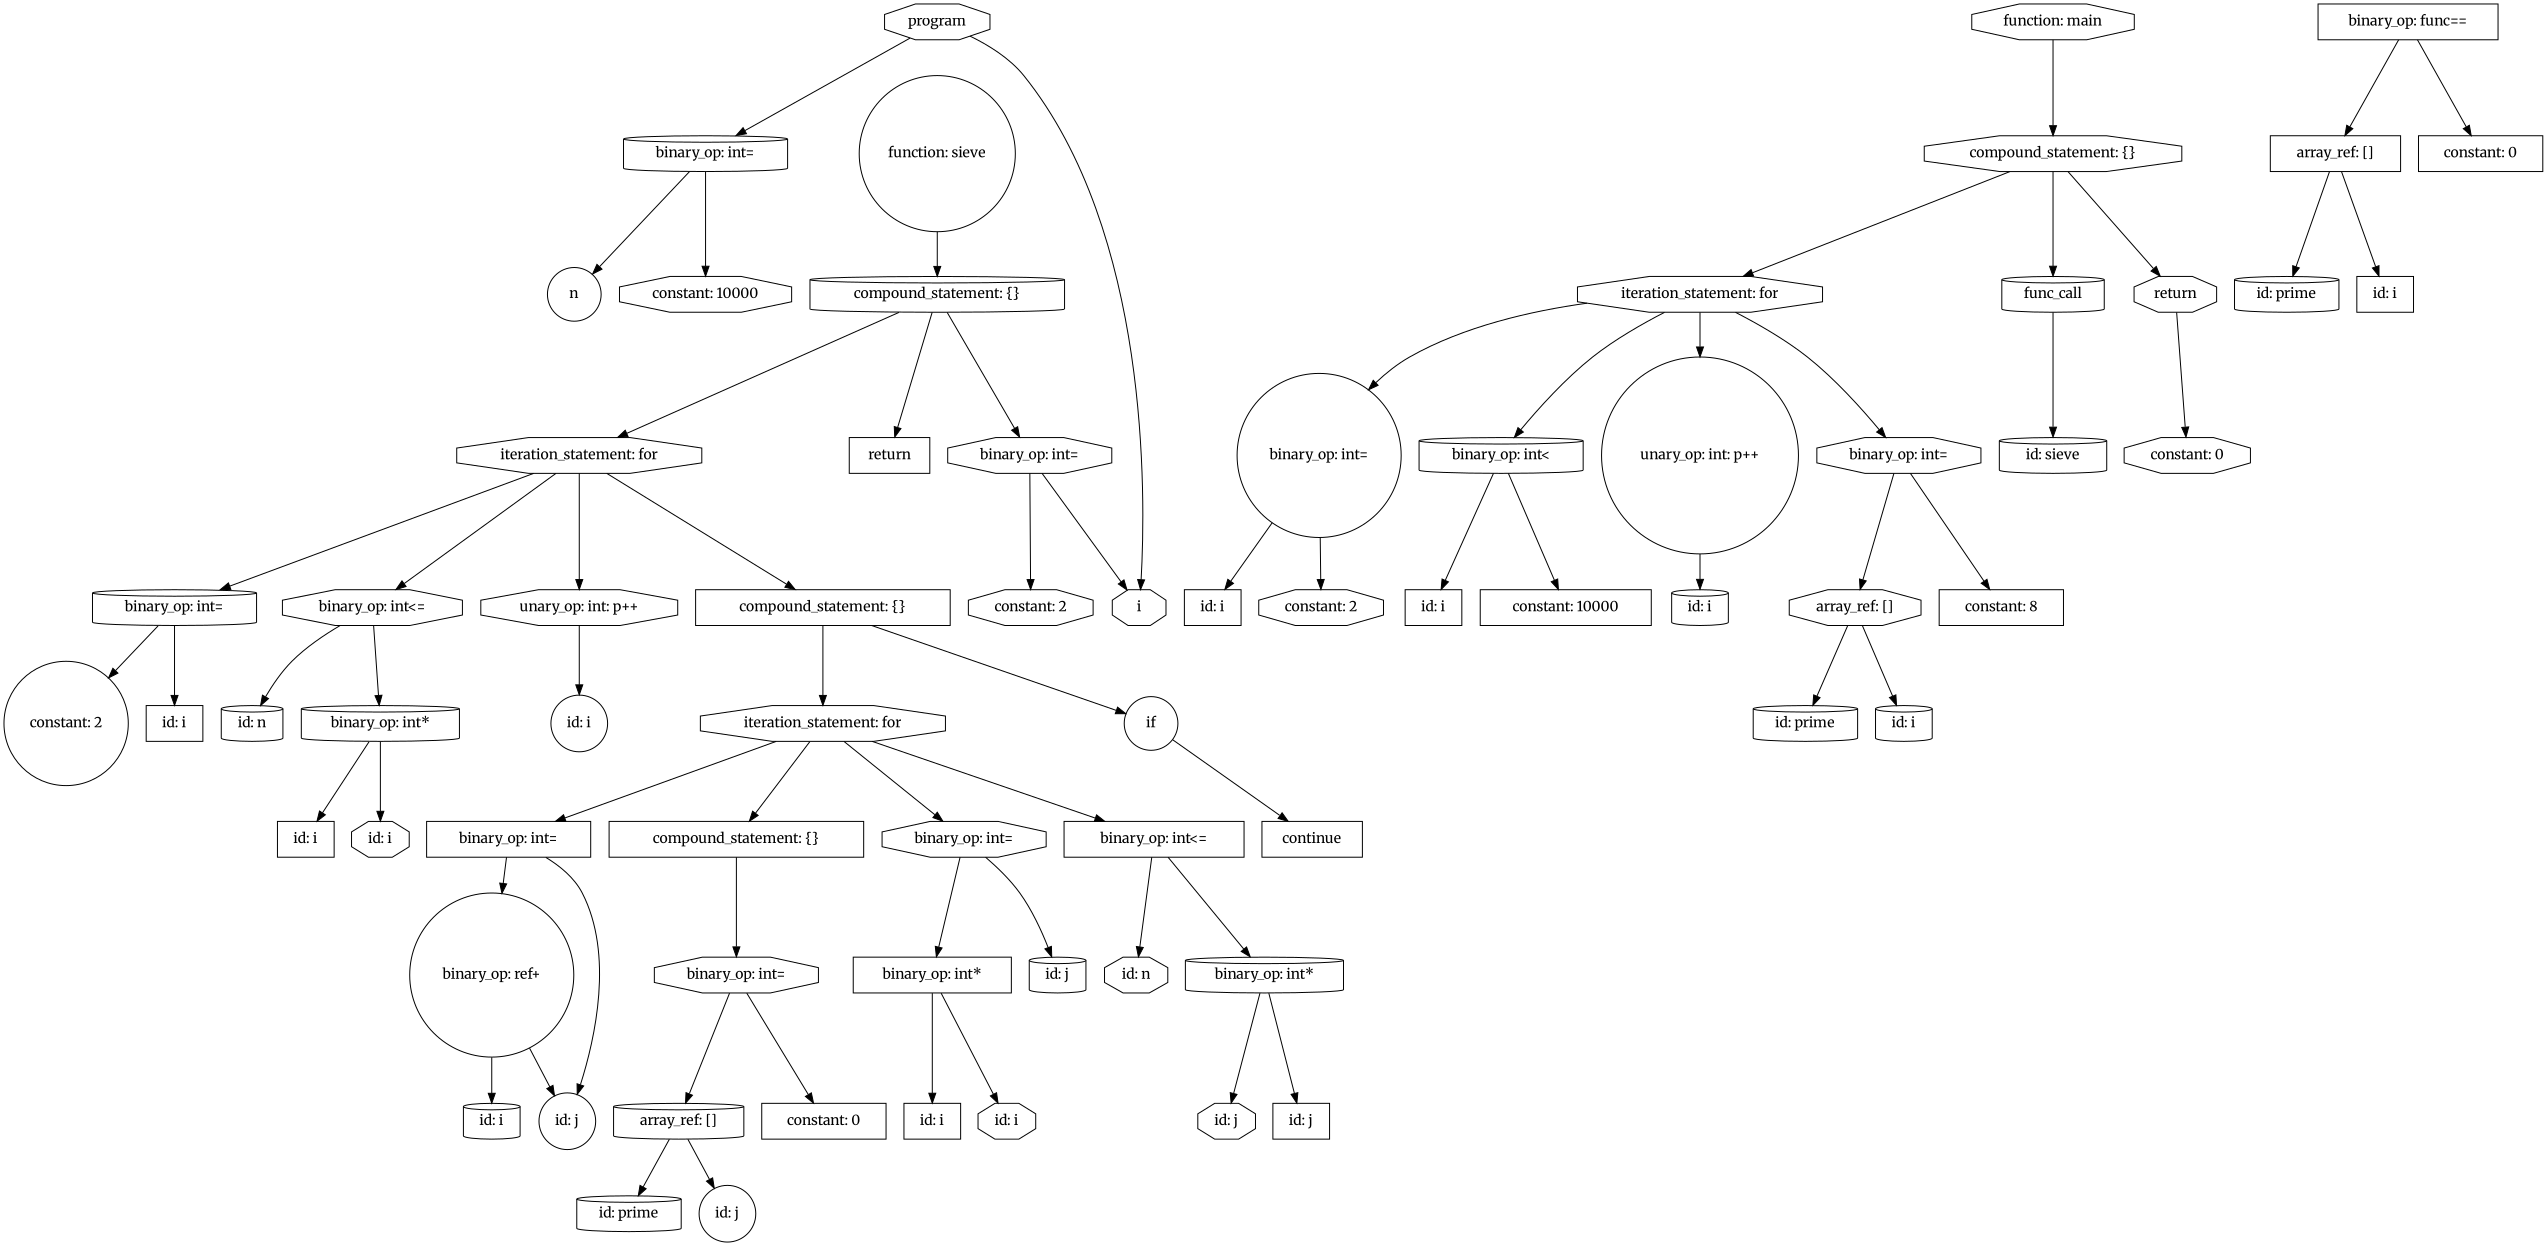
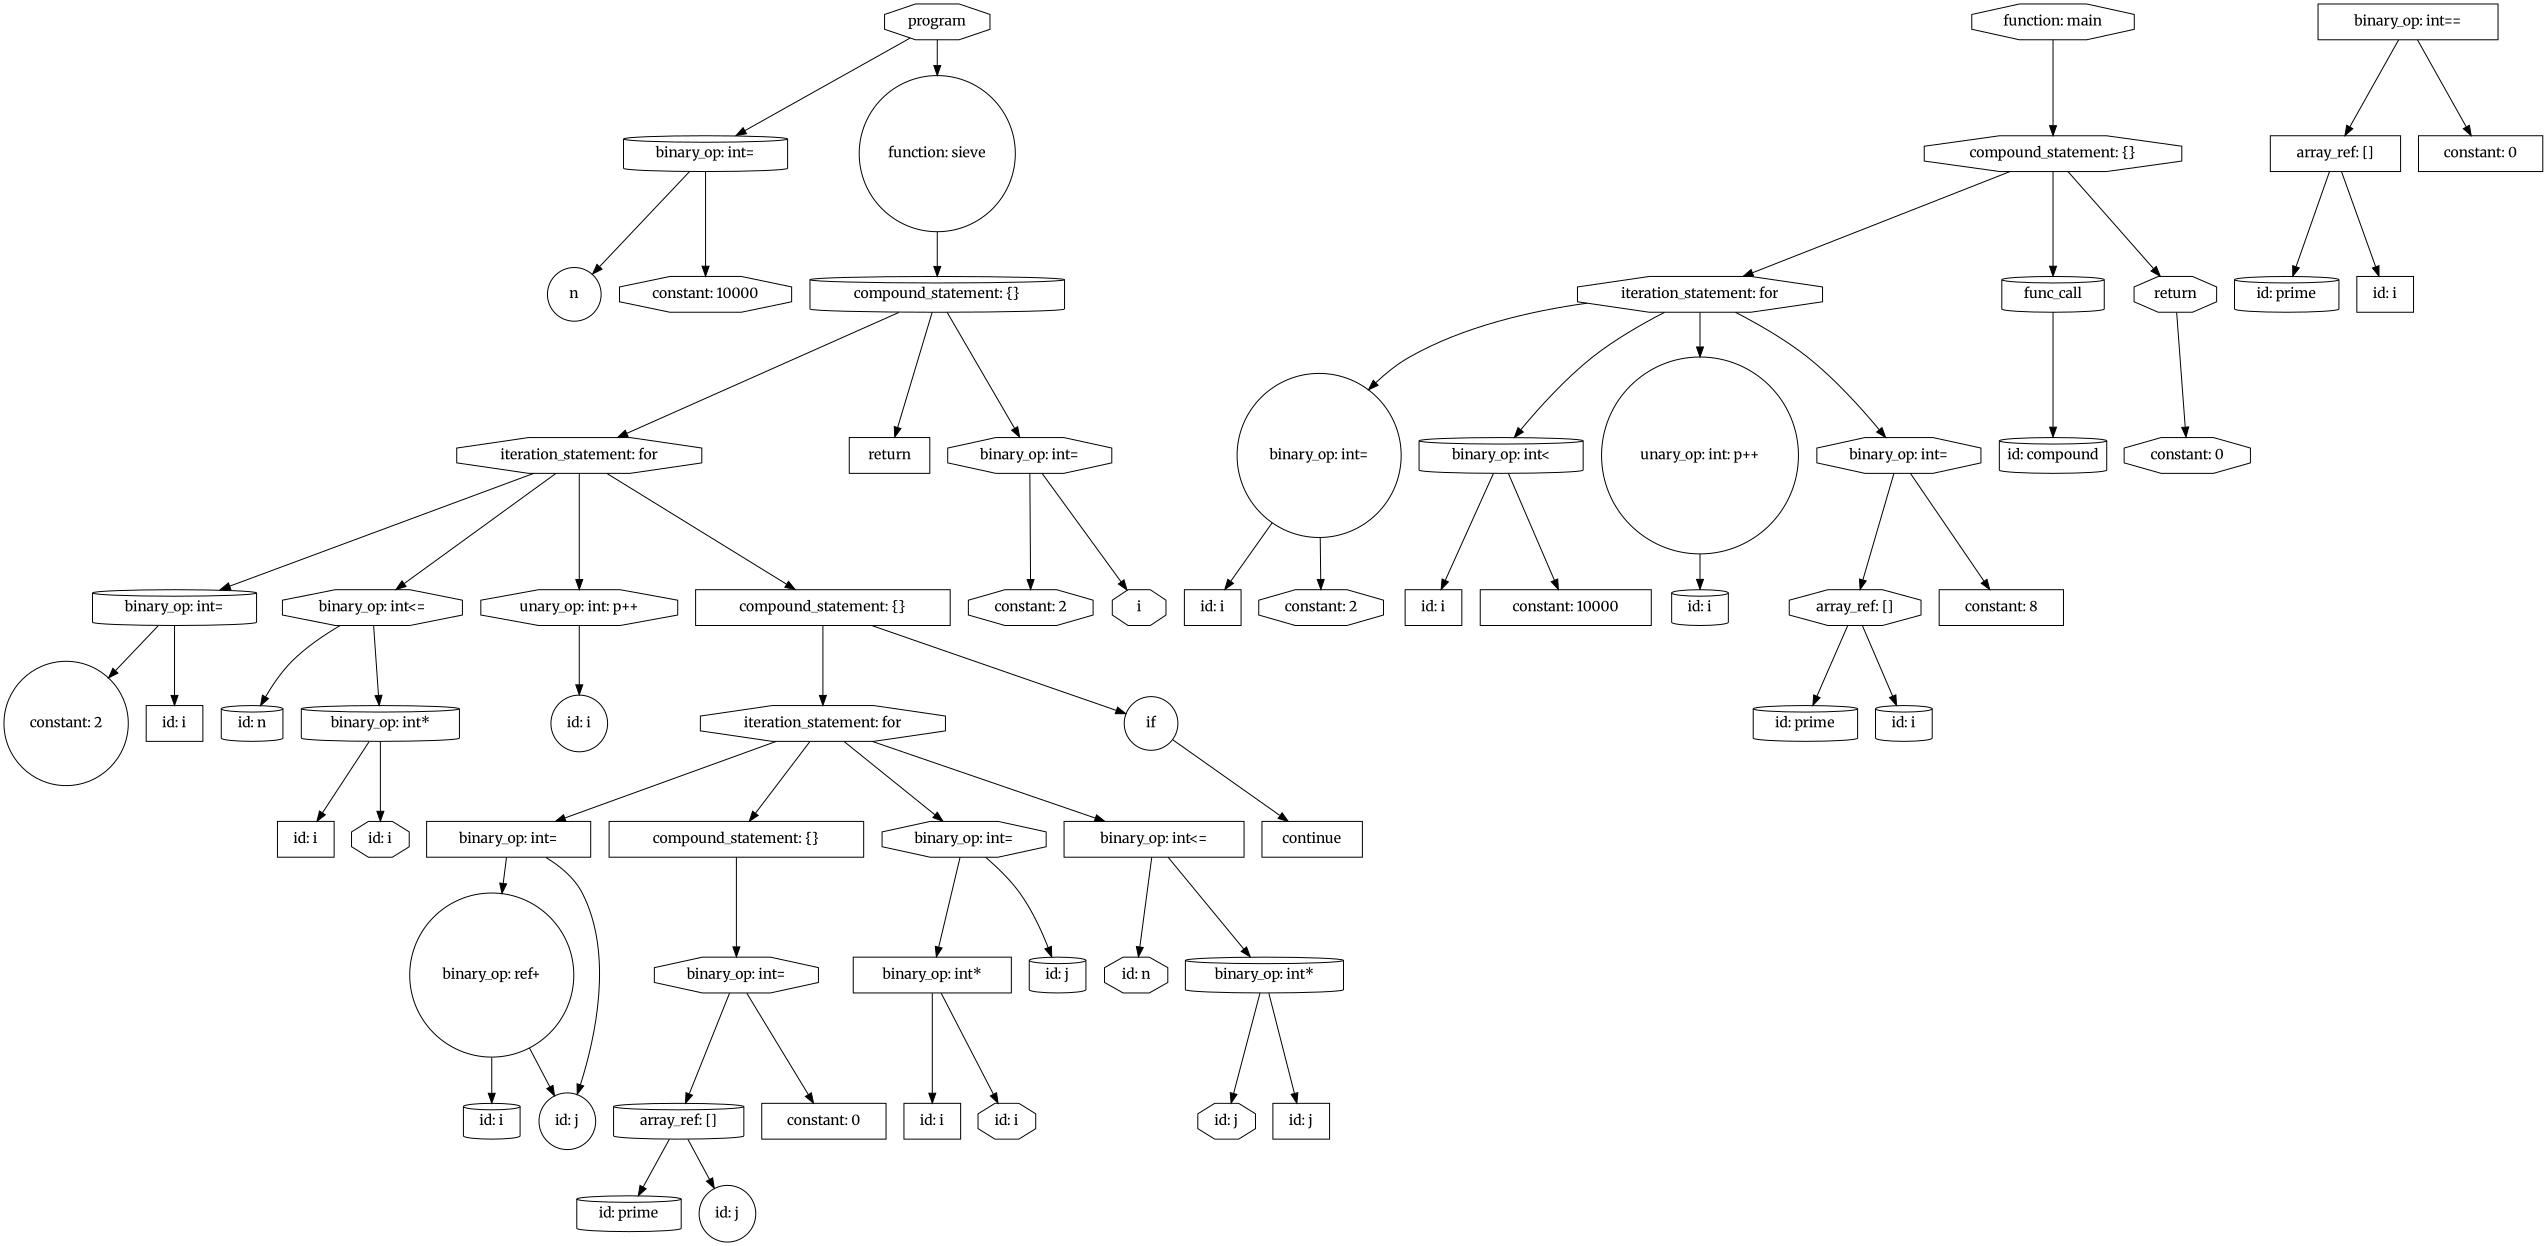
node "binary_op: func==": label "binary_op: func==" -> "binary_op: int=="
edge "program" -> "i": now "program" -> "function: sieve"
node "id: sieve": label "id: sieve" -> "id: compound"
